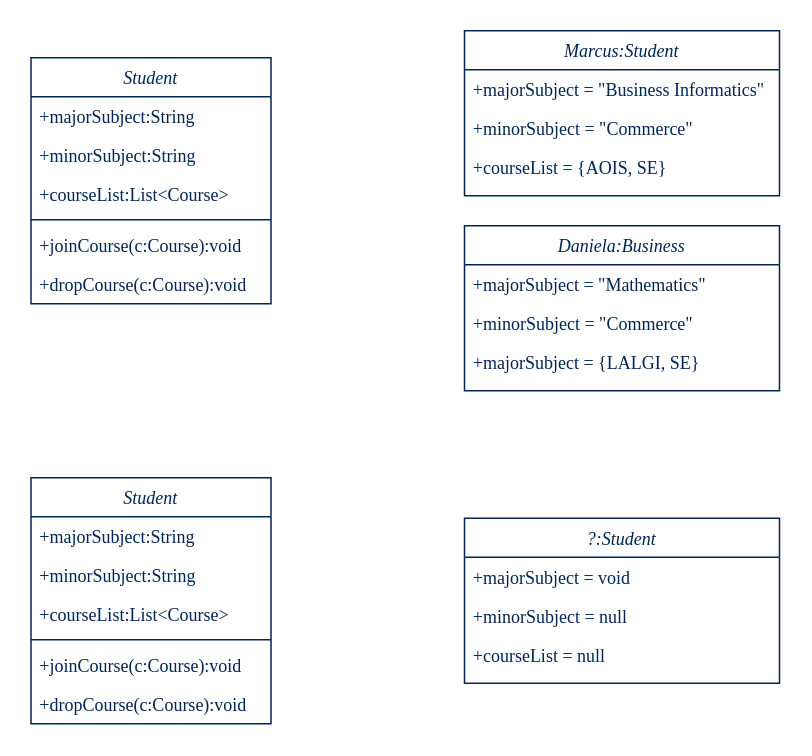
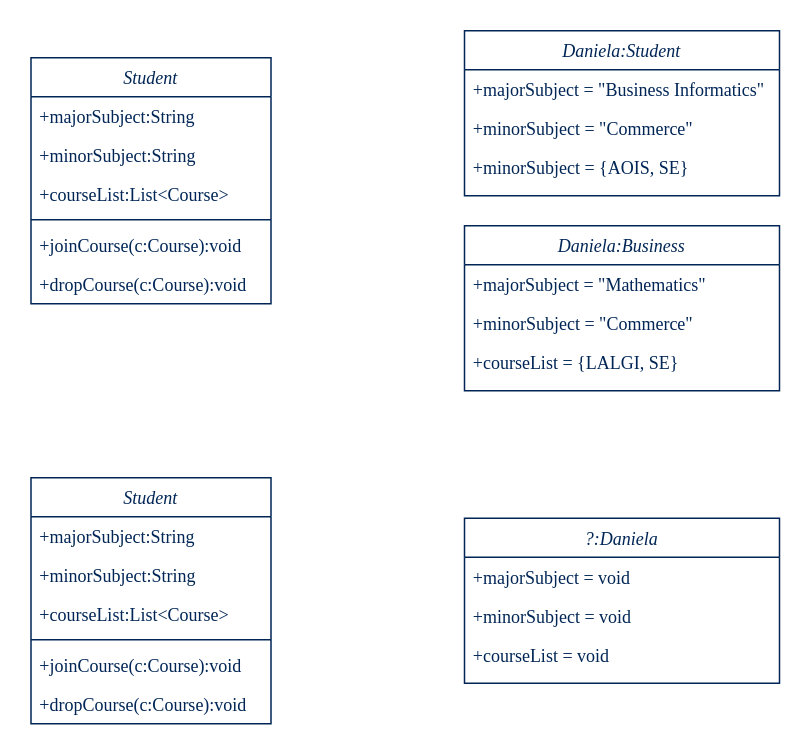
node "Marcus:Student": label "Marcus:Student" -> "Daniela:Student"
node "+courseList = {AOIS, SE}": label "+courseList = {AOIS, SE}" -> "+minorSubject = {AOIS, SE}"
node "+majorSubject = {LALGI, SE}": label "+majorSubject = {LALGI, SE}" -> "+courseList = {LALGI, SE}"
node "?:Student": label "?:Student" -> "?:Daniela"
node "+minorSubject = null": label "+minorSubject = null" -> "+minorSubject = void"
node "+courseList = null": label "+courseList = null" -> "+courseList = void"
